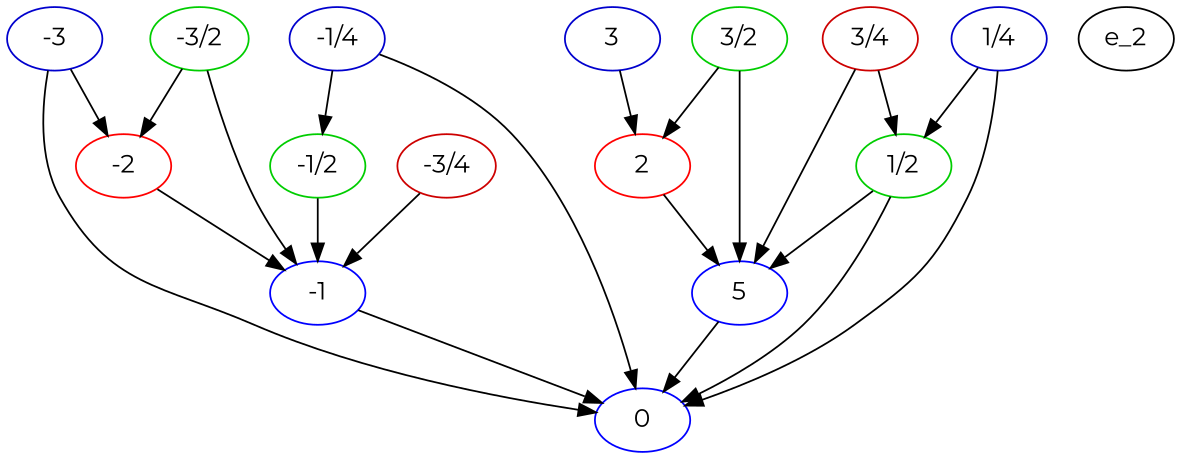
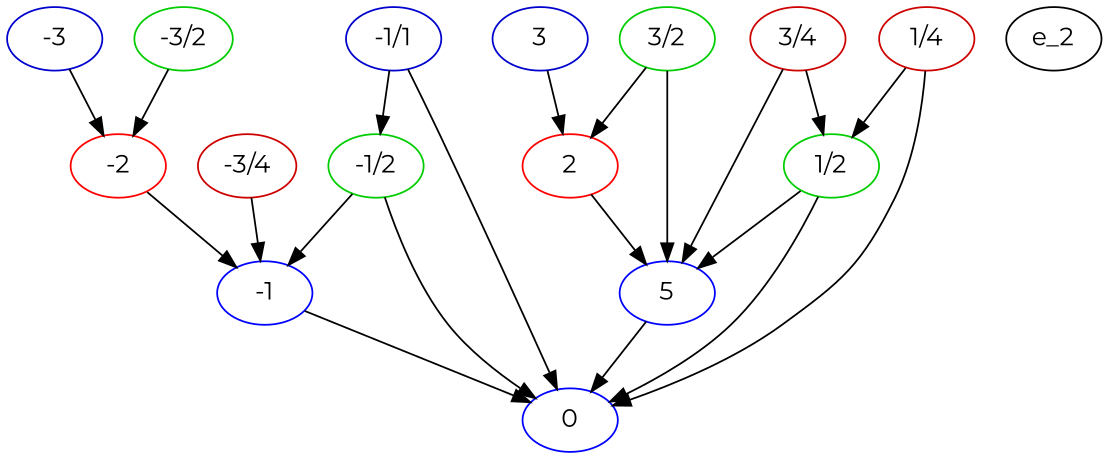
node "-1/4": label "-1/4" -> "-1/1"
node "1/4": color blue3 -> red3
edge "-3/2" -> "-1": removed
edge "-3" -> "0": now "-1/2" -> "0"
